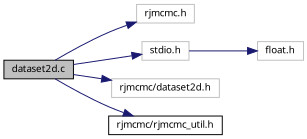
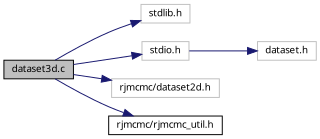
node "rjmcmc.h": label "rjmcmc.h" -> "stdlib.h"
node "float.h": label "float.h" -> "dataset.h"
node "dataset2d.c": label "dataset2d.c" -> "dataset3d.c"
